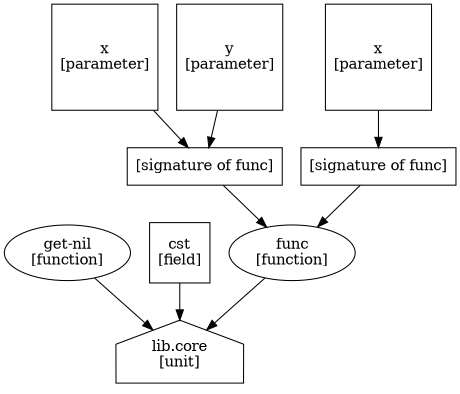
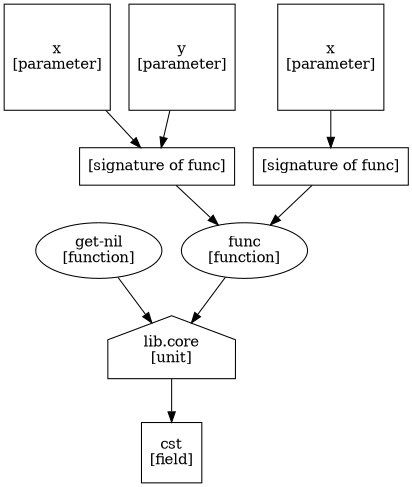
edge "cst [field]" -> "lib.core [unit]": reversed
